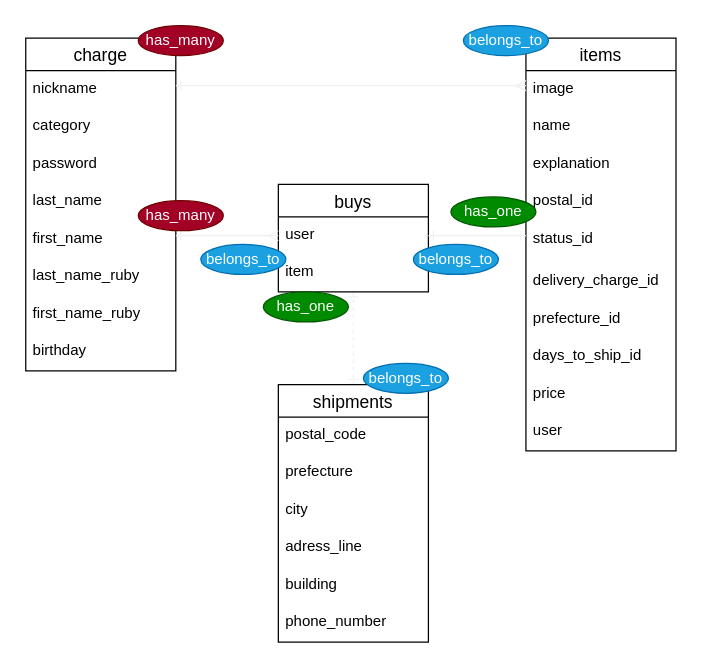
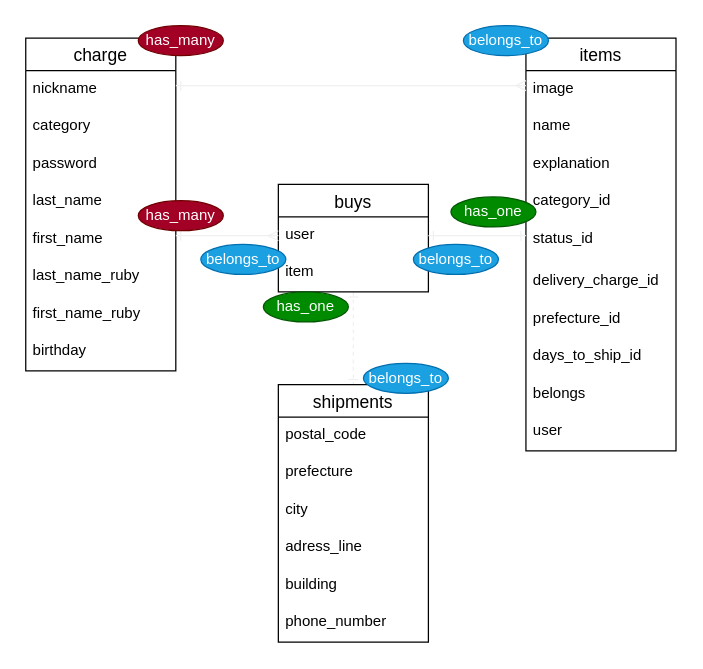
node "postal_id": label "postal_id" -> "category_id"
node "price": label "price" -> "belongs"
